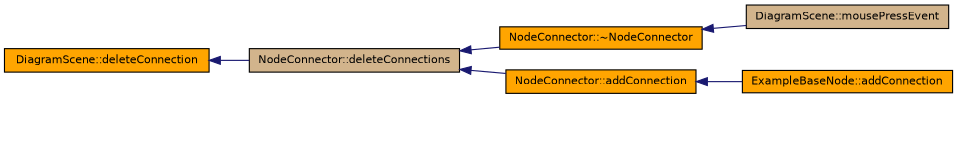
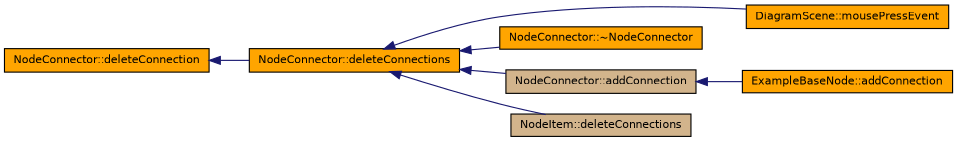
node "DiagramScene::mousePressEvent": fillcolor tan -> orange
edge "DiagramScene::mousePressEvent" -> "NodeConnector::~NodeConnector": now "DiagramScene::mousePressEvent" -> "NodeConnector::deleteConnections"
node "DiagramScene::deleteConnection": label "DiagramScene::deleteConnection" -> "NodeConnector::deleteConnection"
node "NodeConnector::deleteConnections": fillcolor tan -> orange
node "NodeConnector::addConnection": fillcolor orange -> tan
node "NodeItem::deleteConnections": added
